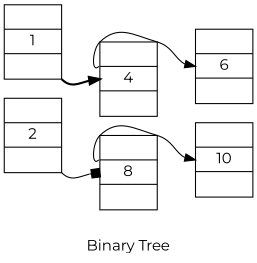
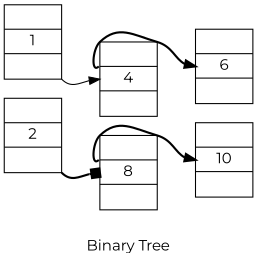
edge "4" -> "6": style solid -> bold
edge "1" -> "4": style bold -> solid
edge "8" -> "10": style solid -> bold
edge "2" -> "8": style solid -> bold
